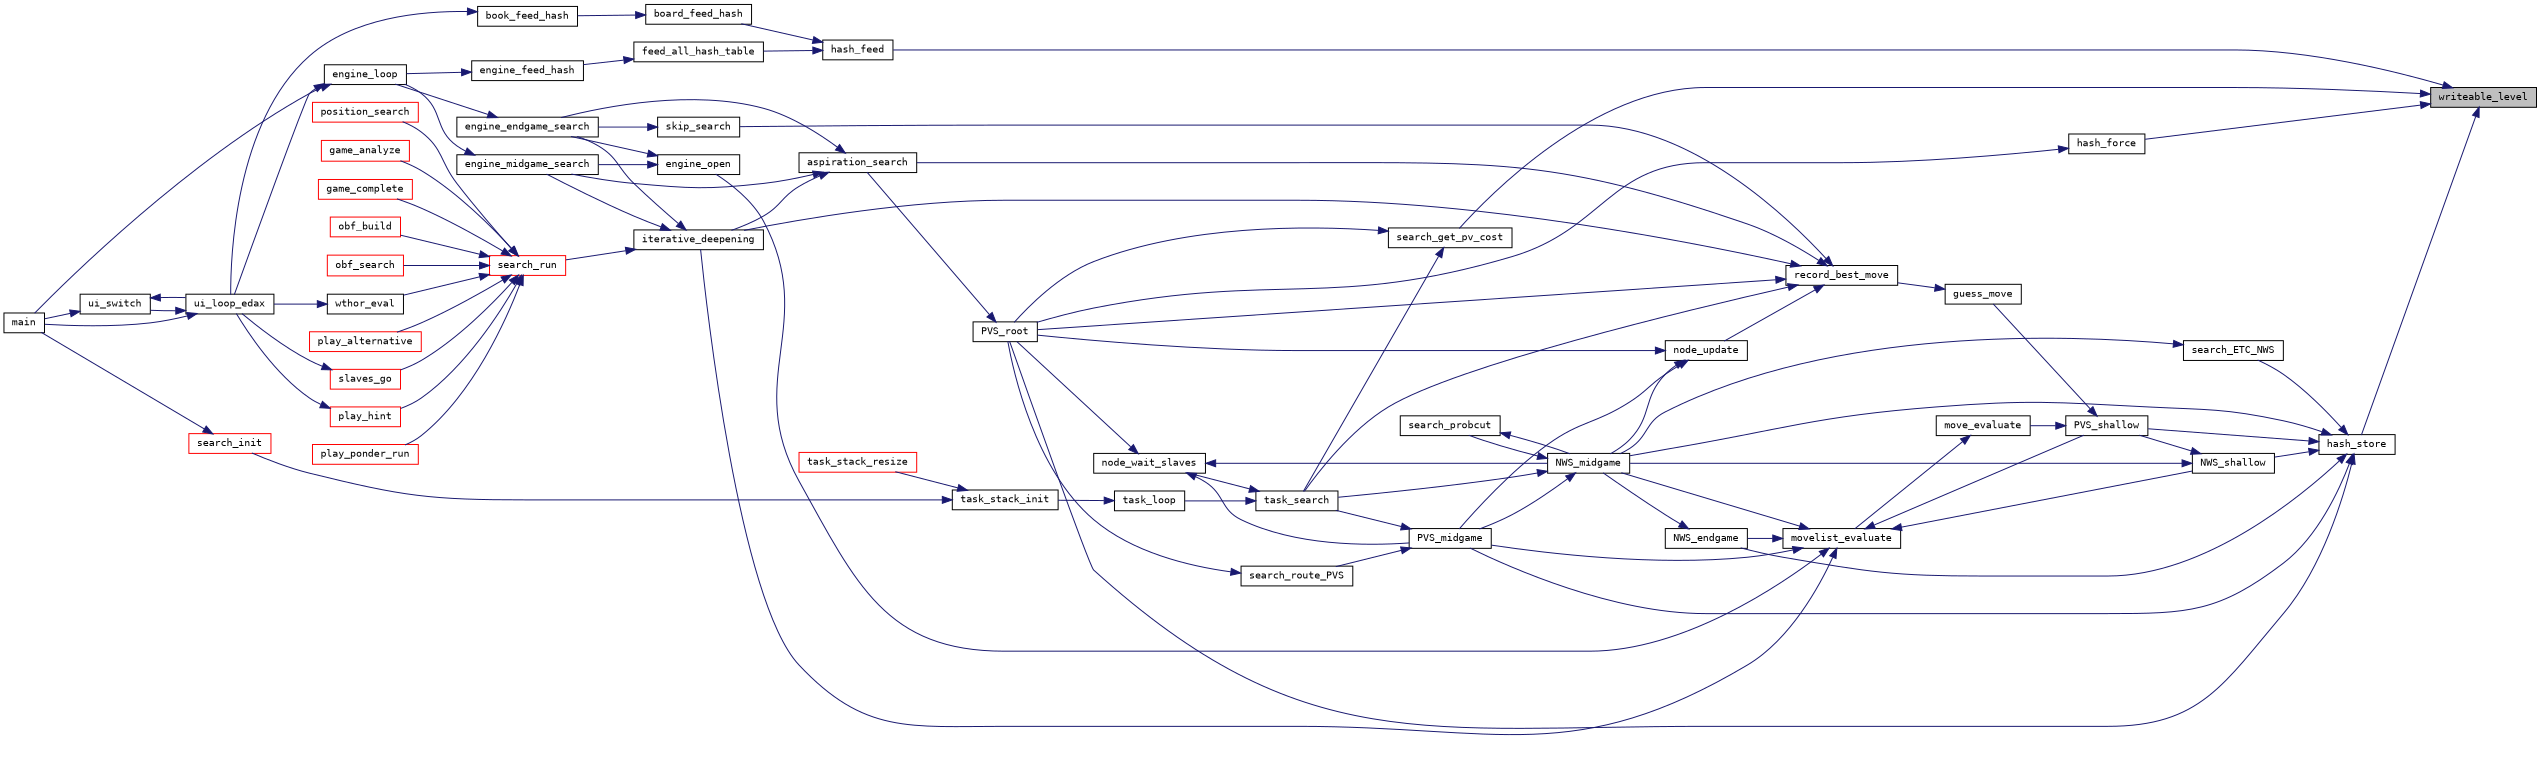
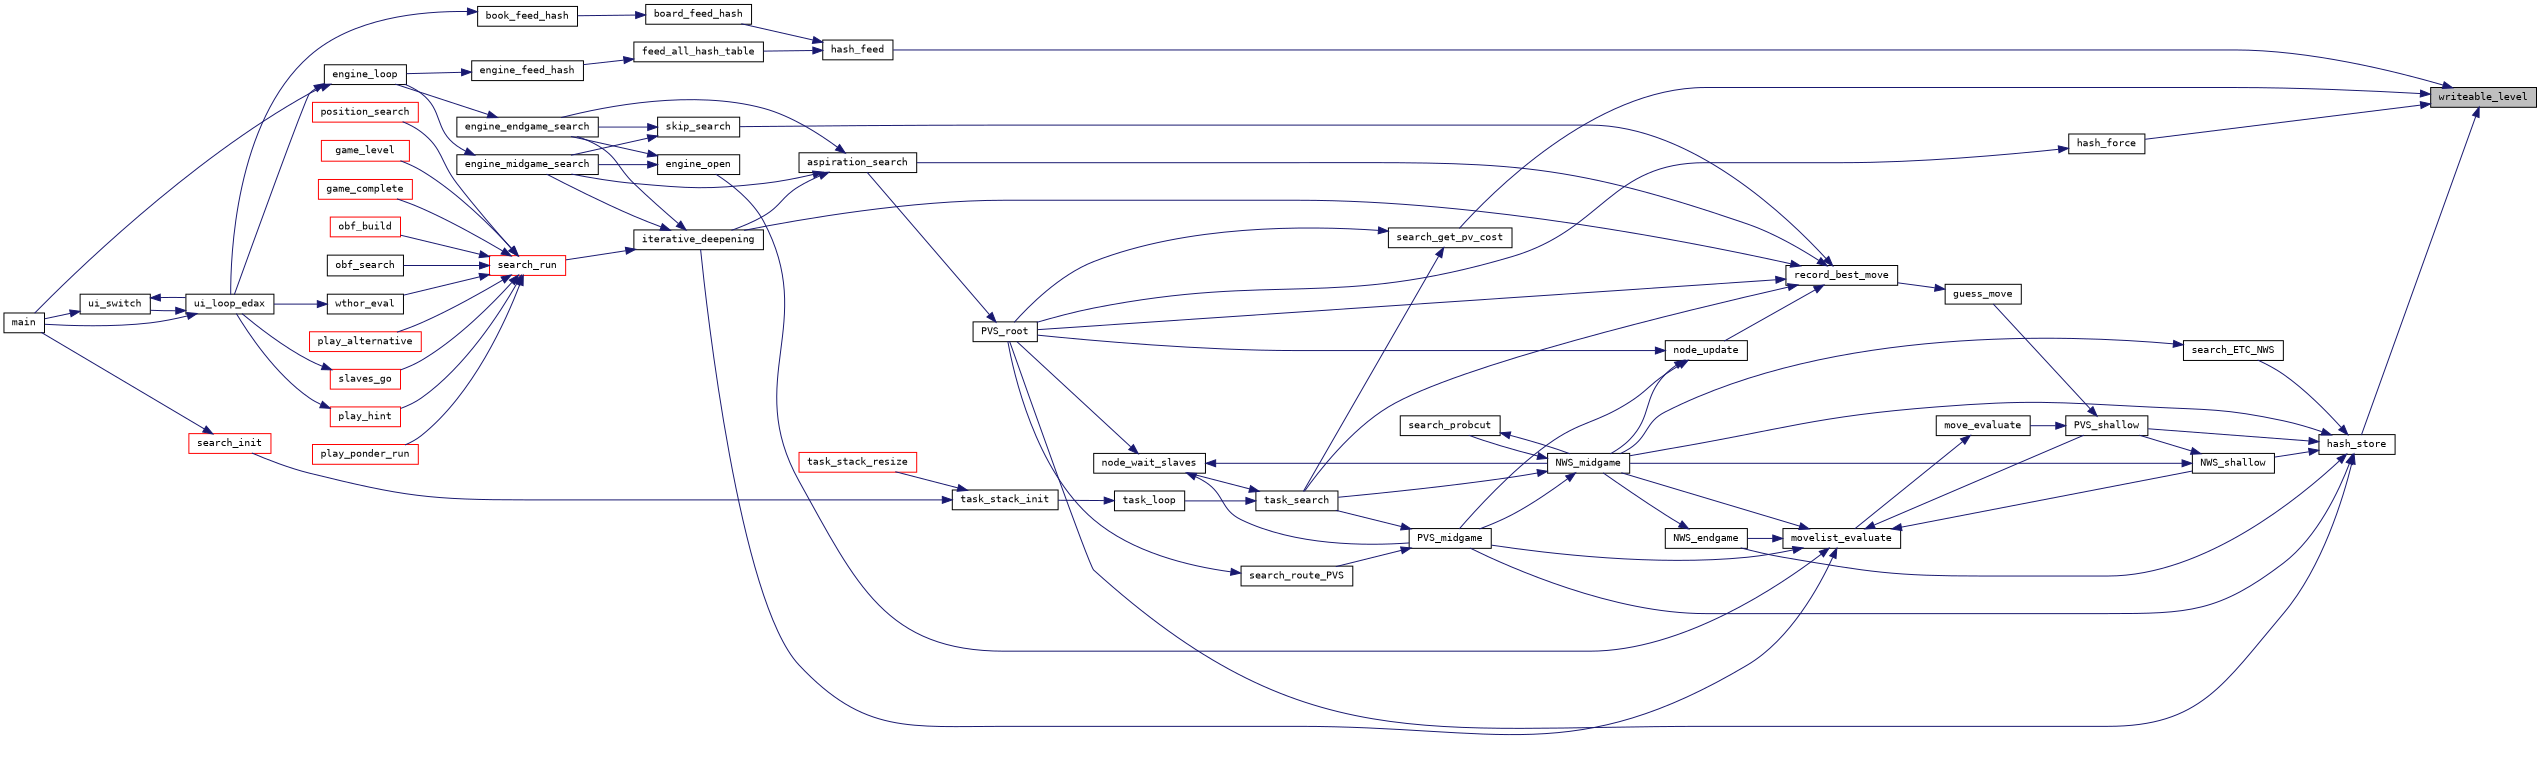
node "game_analyze": label "game_analyze" -> "game_level"
edge "engine_midgame_search" -> "skip_search": added
node "obf_search": color red -> black
